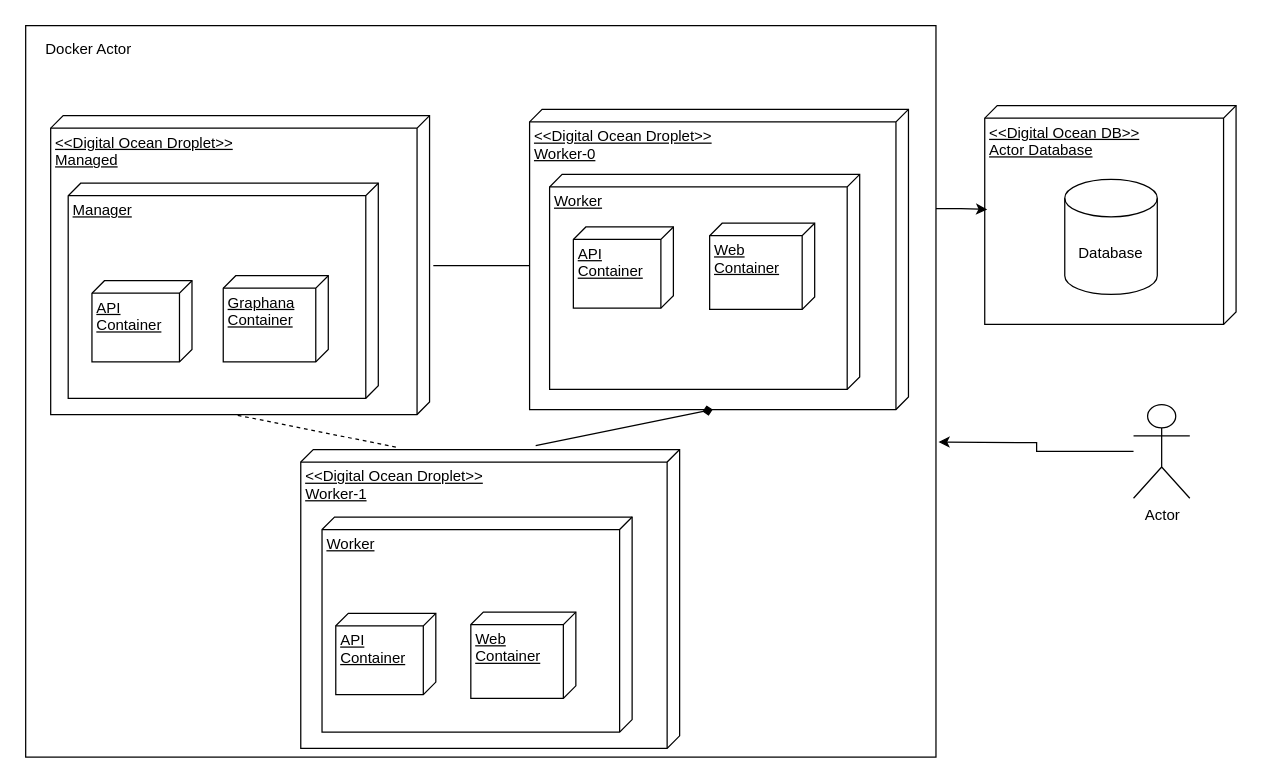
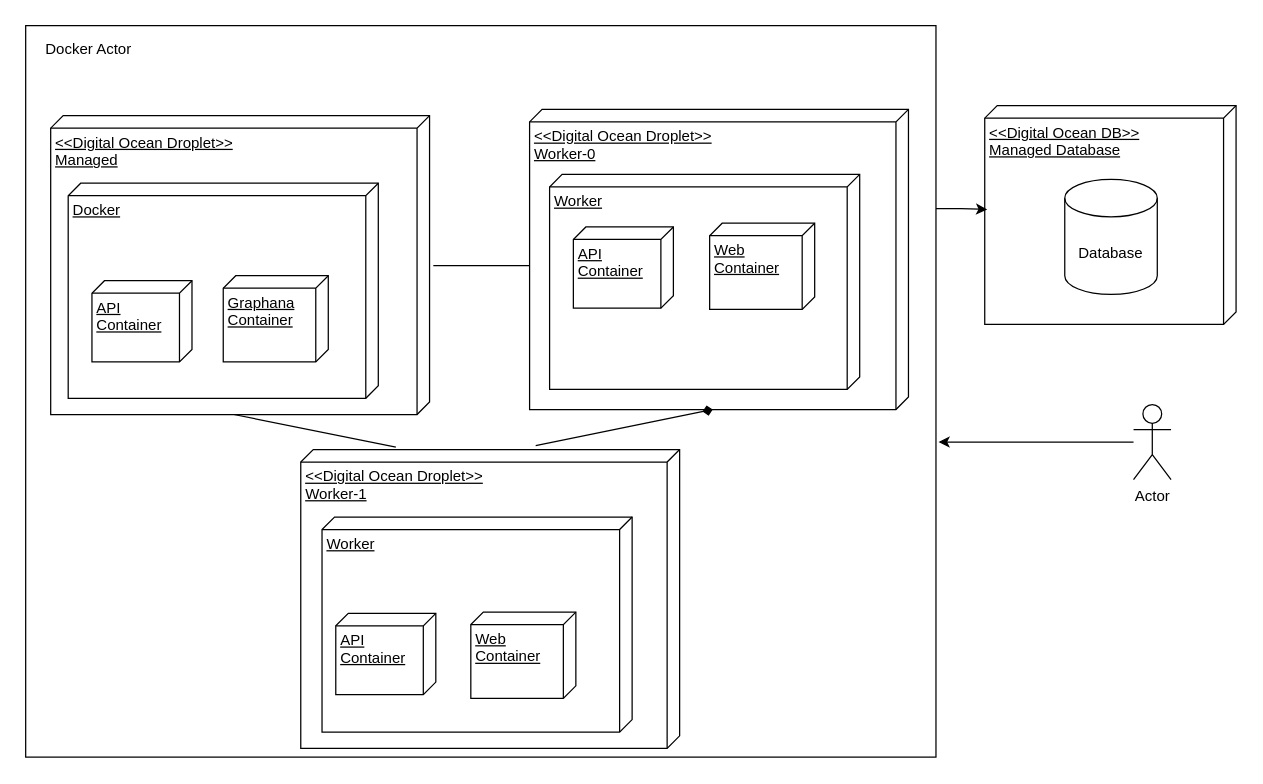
node "<<Digital Ocean DB>> Actor Database": label "<<Digital Ocean DB>> Actor Database" -> "<<Digital Ocean DB>> Managed Database"
node "Manager": label "Manager" -> "Docker"
edge "<<Digital Ocean Droplet>> Managed" -- "<<Digital Ocean Droplet>> Worker-1": style dashed -> solid
node "Actor": size 56x94 -> 38x75
